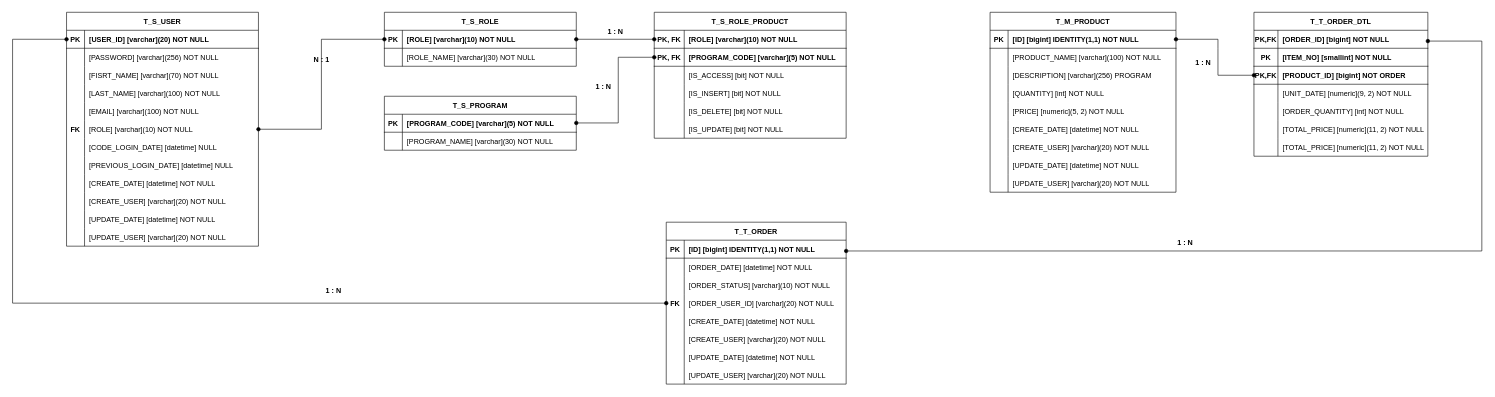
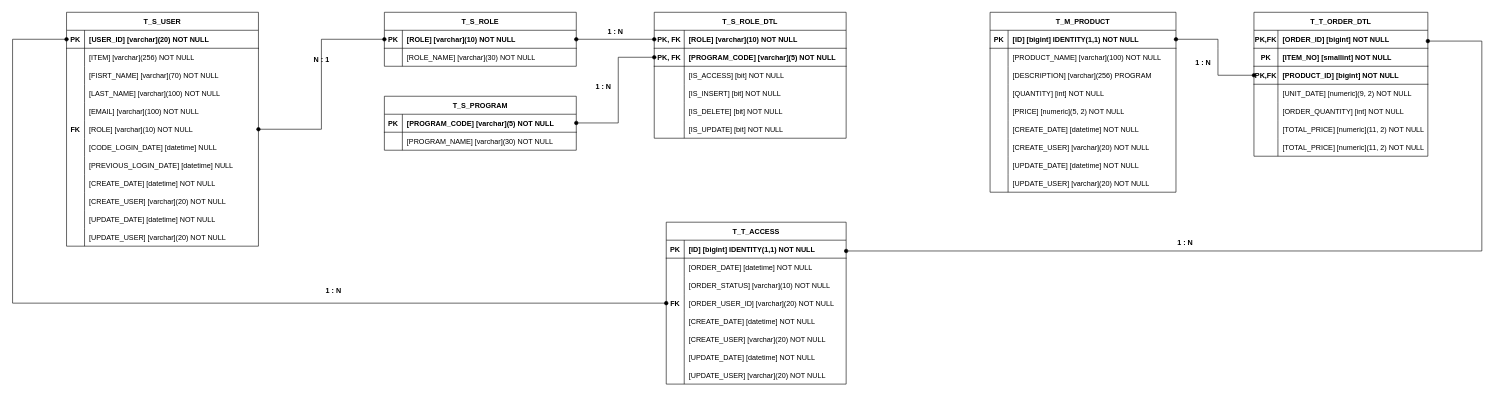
node "T_S_ROLE_PRODUCT": label "T_S_ROLE_PRODUCT" -> "T_S_ROLE_DTL"
node "[PASSWORD] [varchar](256) NOT NULL": label "[PASSWORD] [varchar](256) NOT NULL" -> "[ITEM] [varchar](256) NOT NULL"
node "[PRODUCT_ID] [bigint] NOT ORDER": label "[PRODUCT_ID] [bigint] NOT ORDER" -> "[PRODUCT_ID] [bigint] NOT NULL"
node "T_T_ORDER": label "T_T_ORDER" -> "T_T_ACCESS"
